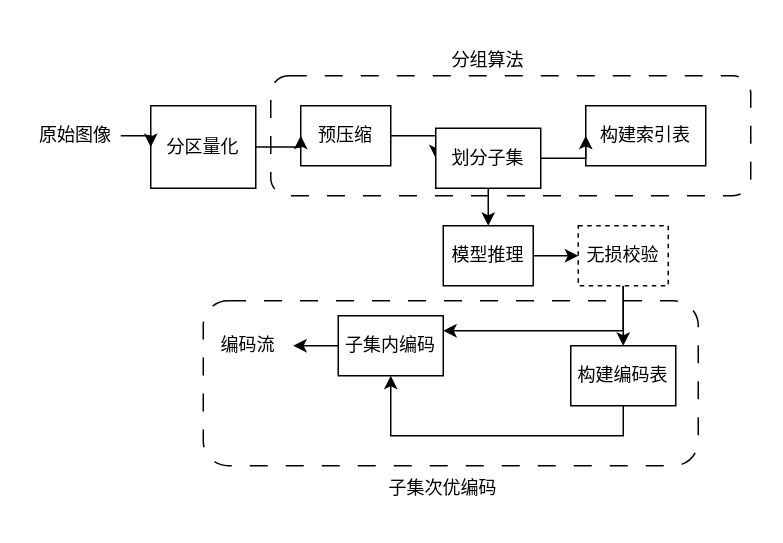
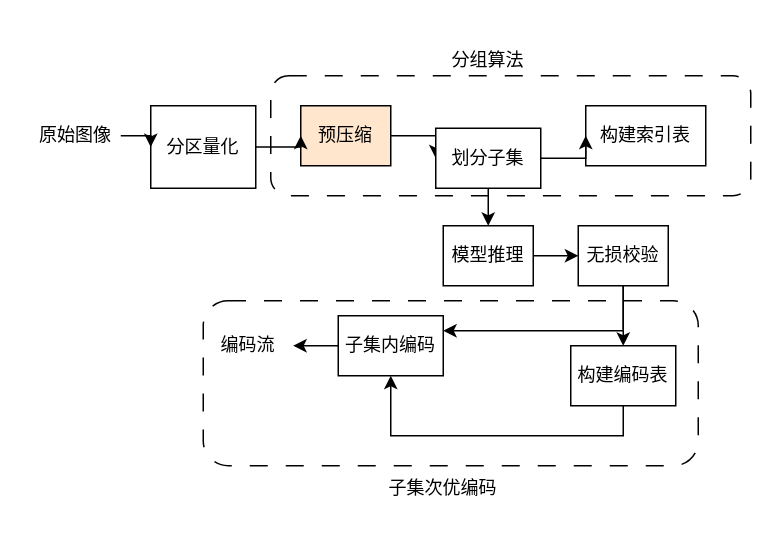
node "预压缩": fillcolor #ffffff -> #ffe6cc
node "无损校验": style dashed -> solid
